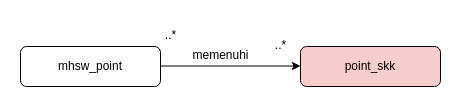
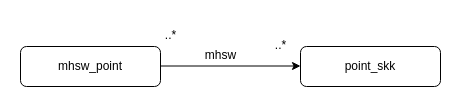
node "memenuhi": label "memenuhi" -> "mhsw"
node "point_skk": fillcolor #f8cecc -> #ffffff
